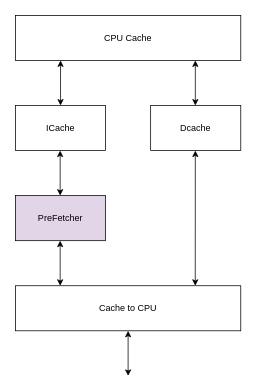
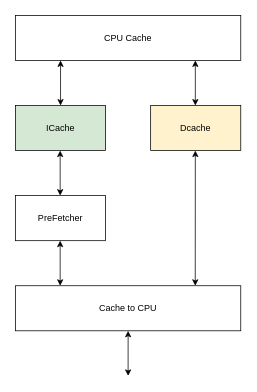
node "ICache": fillcolor #ffffff -> #d5e8d4
node "Dcache": fillcolor #ffffff -> #fff2cc
node "PreFetcher": fillcolor #e1d5e7 -> #ffffff
